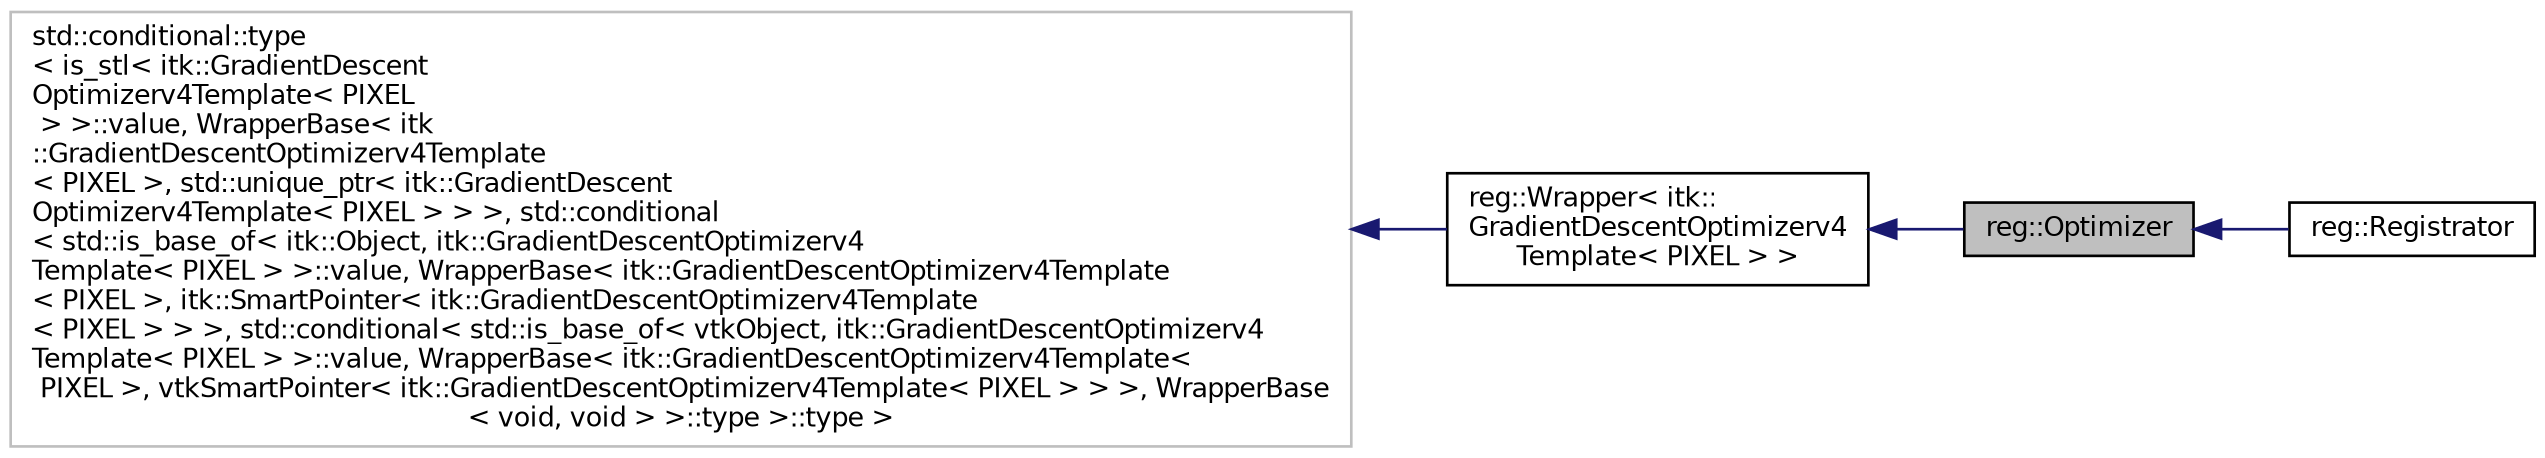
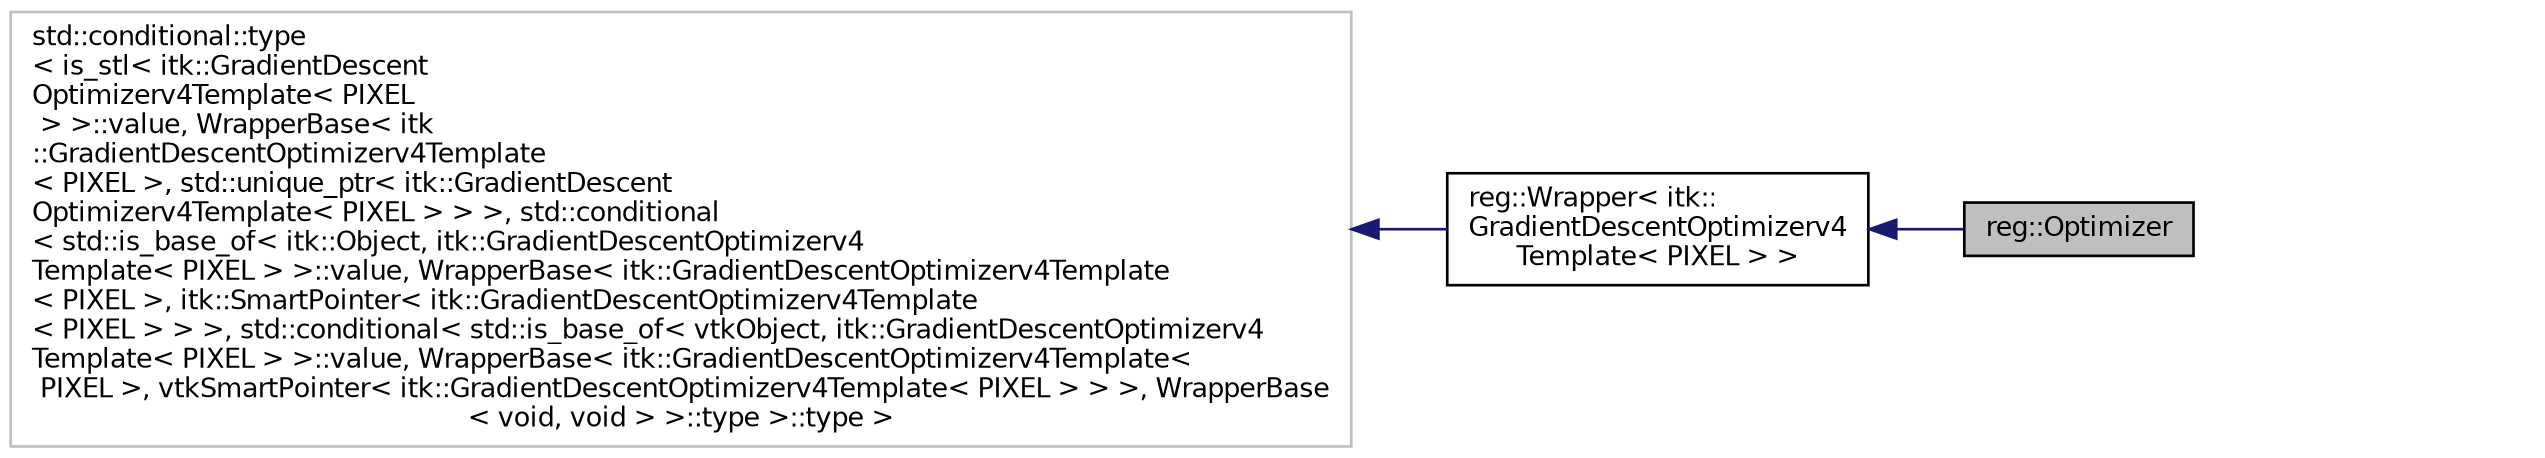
node "reg::Registrator": removed
